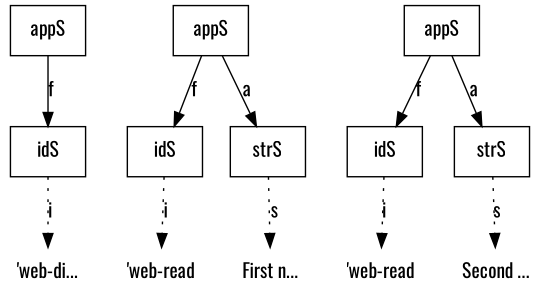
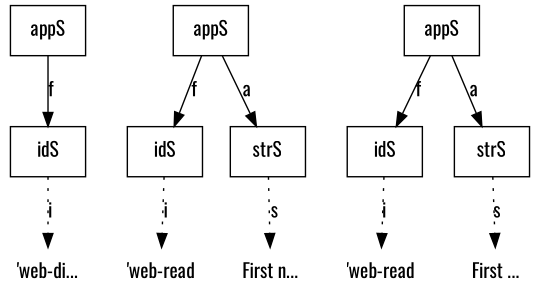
node "Second ...": label "Second ..." -> "First ..."
